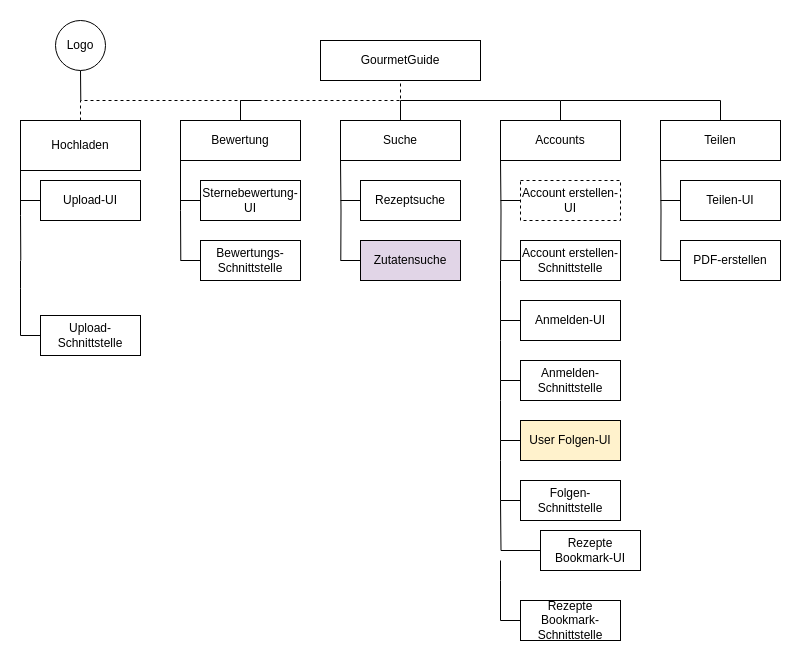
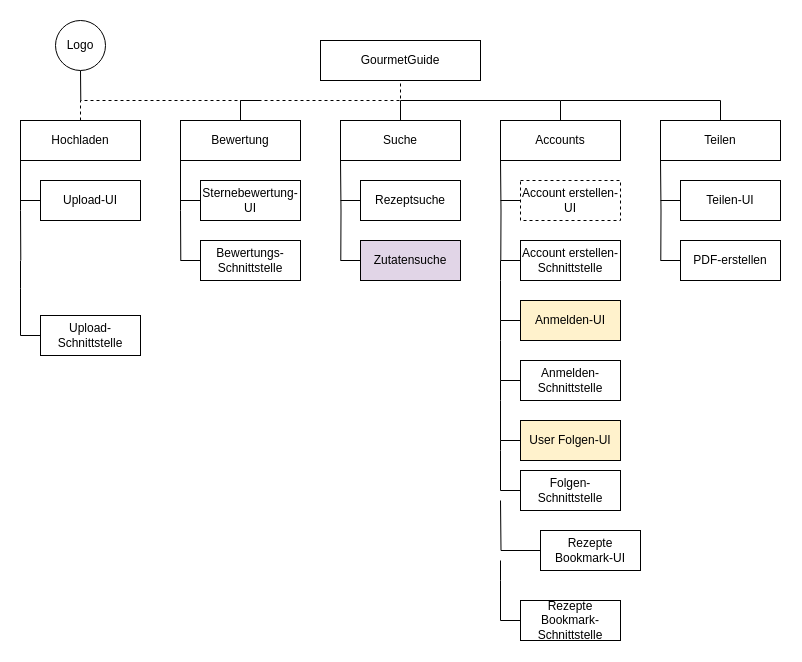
node "Hochladen": size 120x50 -> 120x40
node "Anmelden-UI": fillcolor #ffffff -> #fff2cc
node "Folgen- Schnittstelle": moved (571, 501) -> (571, 491)
